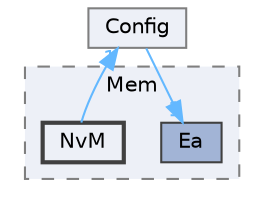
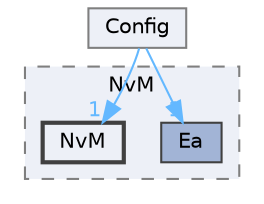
cluster "Mem": label "Mem" -> "NvM"
edge "NvM" -> "Config": reversed
